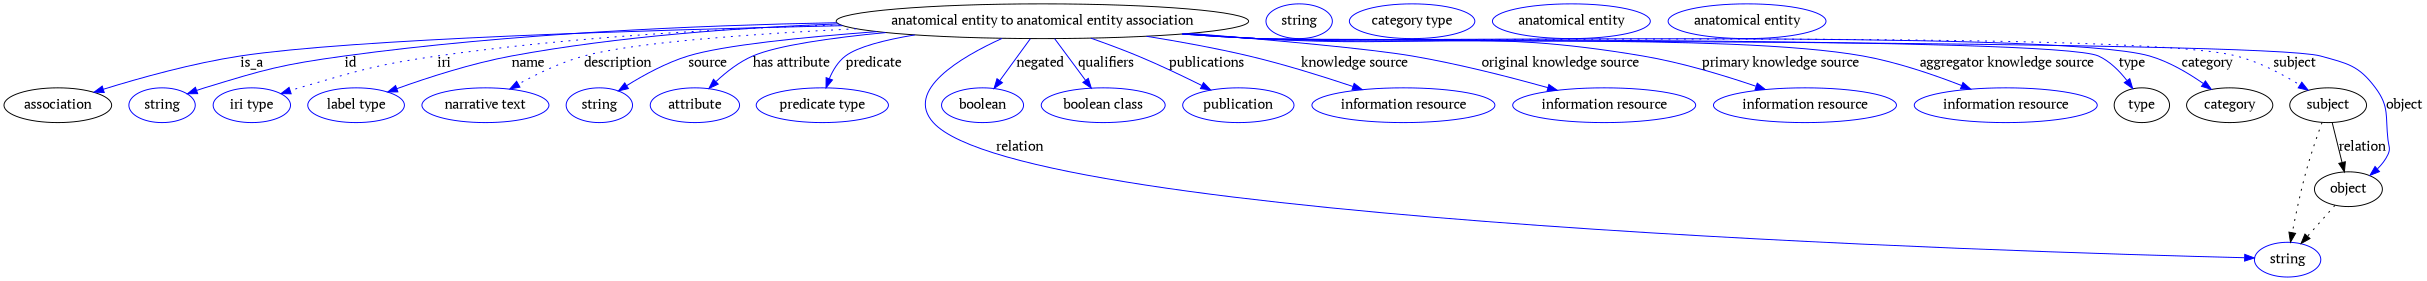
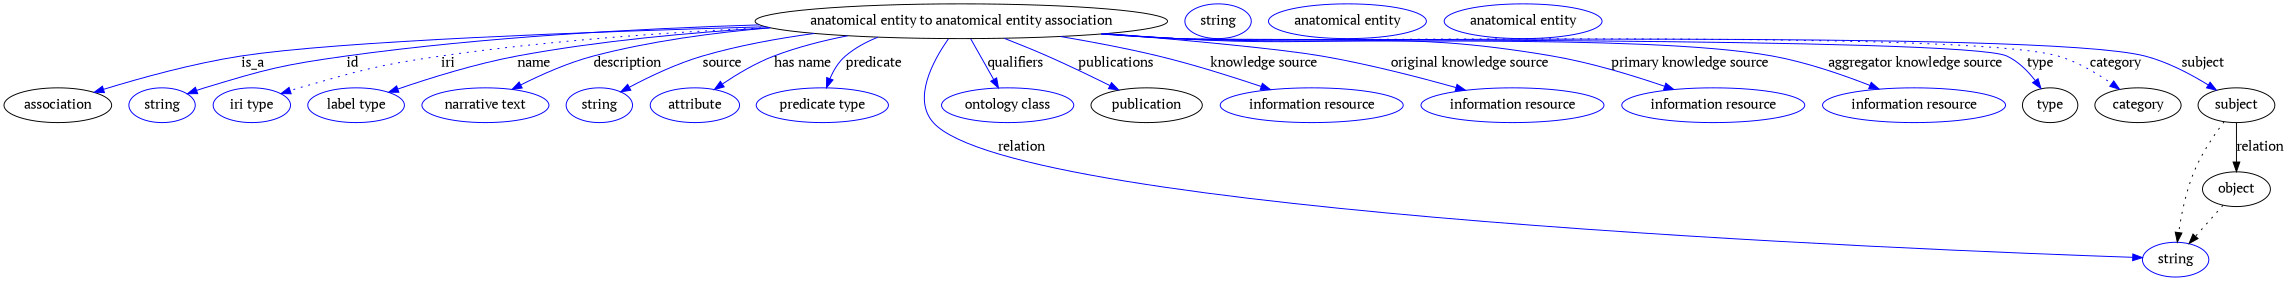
node "category type": removed
edge "anatomical entity to anatomical entity association" -> "category": style solid -> dotted
edge "anatomical entity to anatomical entity association" -> "subject": style dotted -> solid
edge "anatomical entity to anatomical entity association" -> "narrative text": style dotted -> solid
edge "anatomical entity to anatomical entity association" -> "object": removed, label "object"
edge "anatomical entity to anatomical entity association" -> "attribute": label "has attribute" -> "has name"
node "boolean": removed
node "boolean class": label "boolean class" -> "ontology class"
node "publication": color blue -> black
